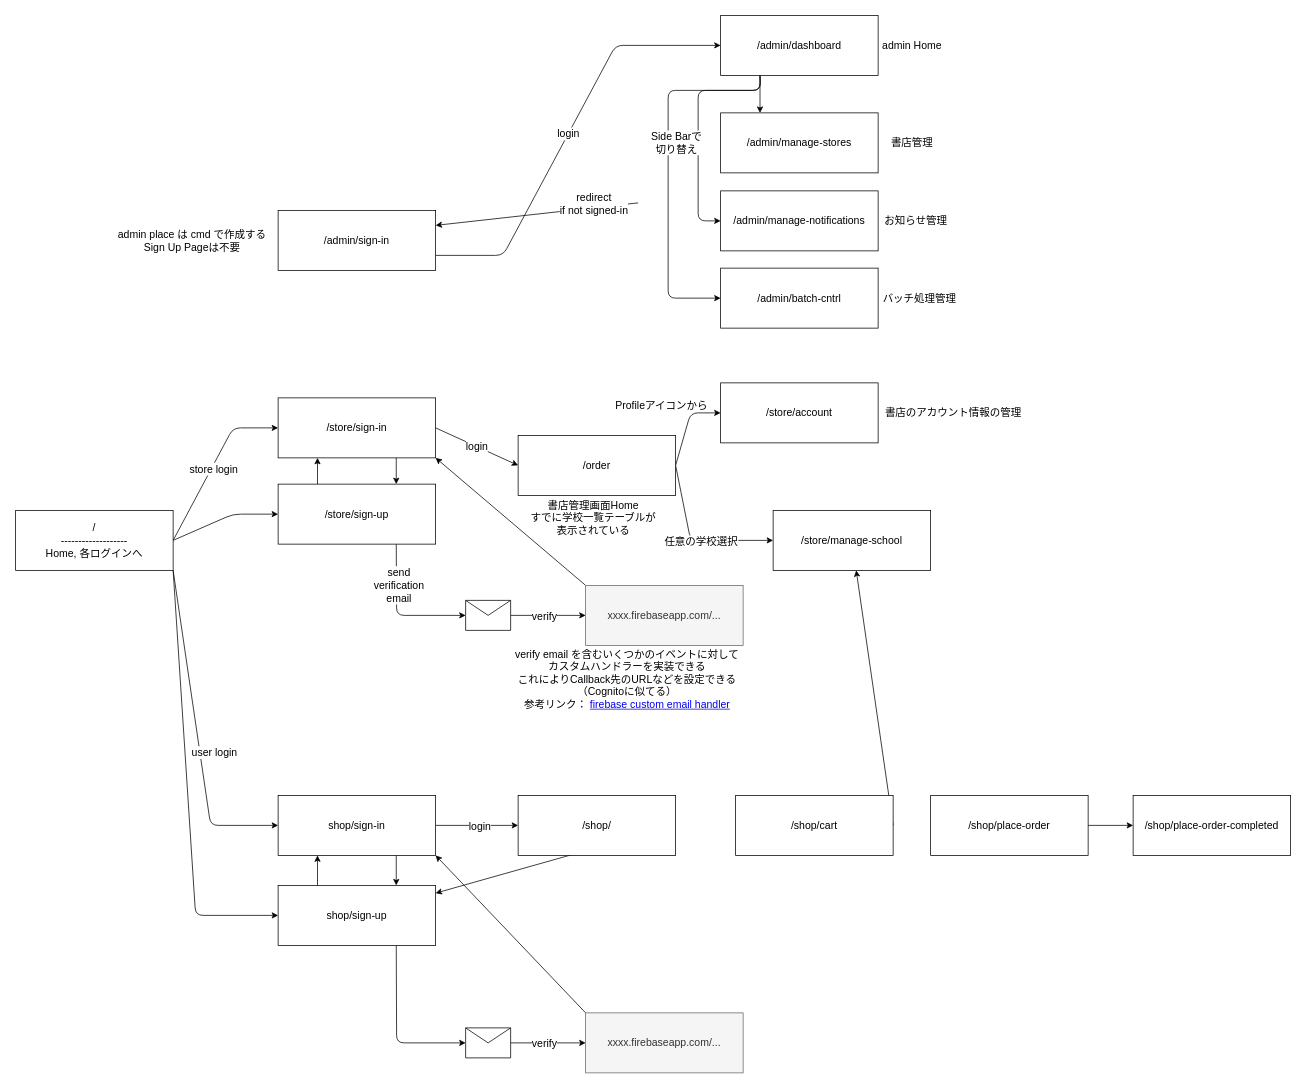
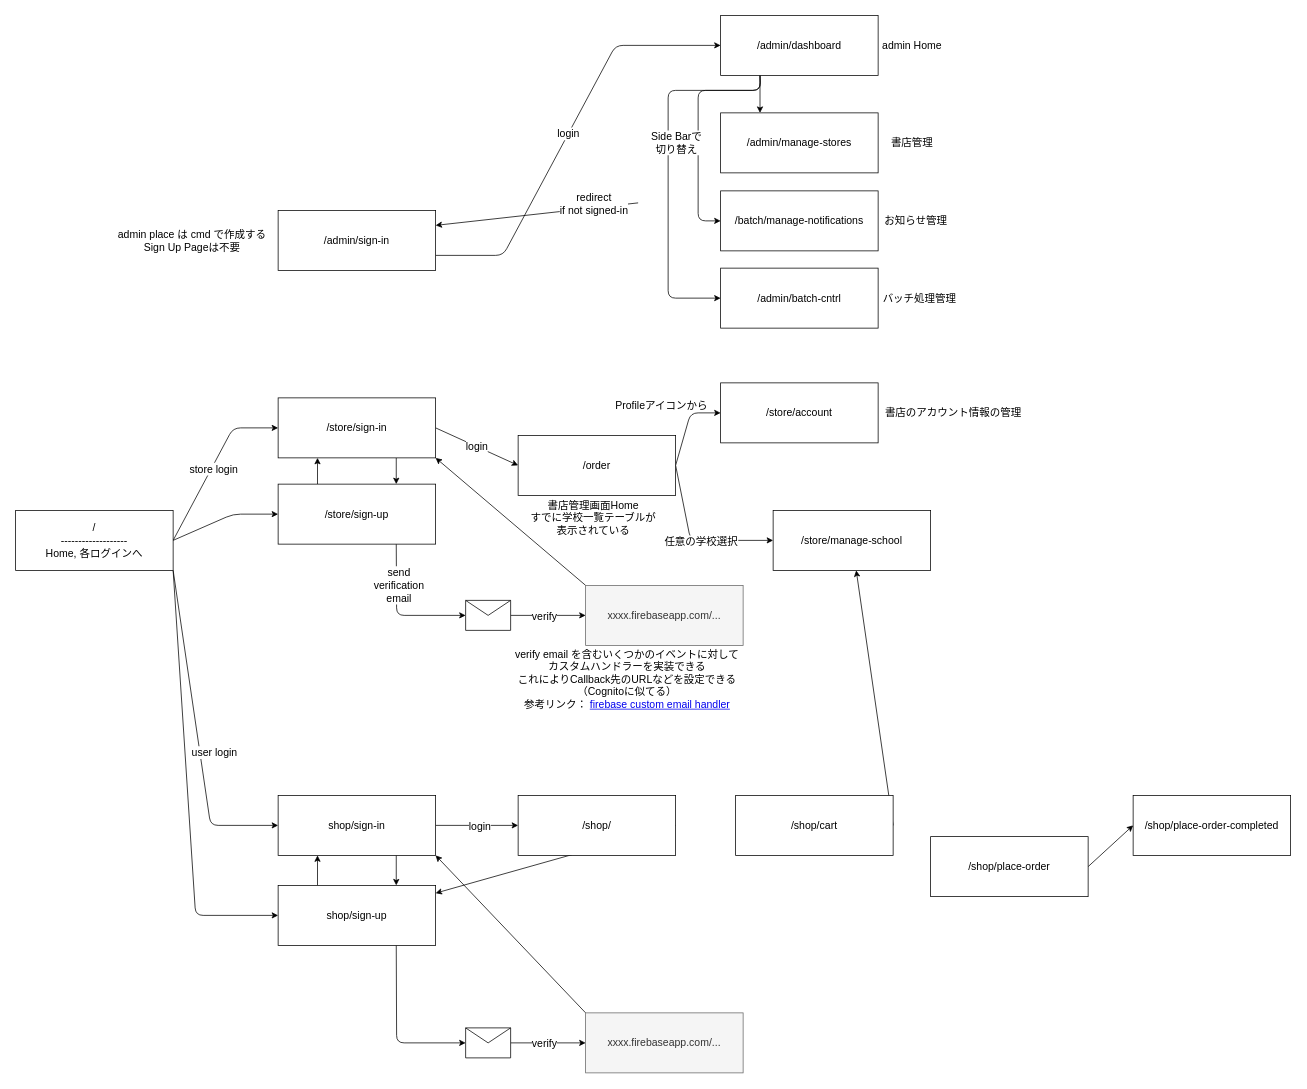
node "/admin/manage-notifications": label "/admin/manage-notifications" -> "/batch/manage-notifications"
node "/shop/place-order": moved (1009, 825) -> (1009, 867)
